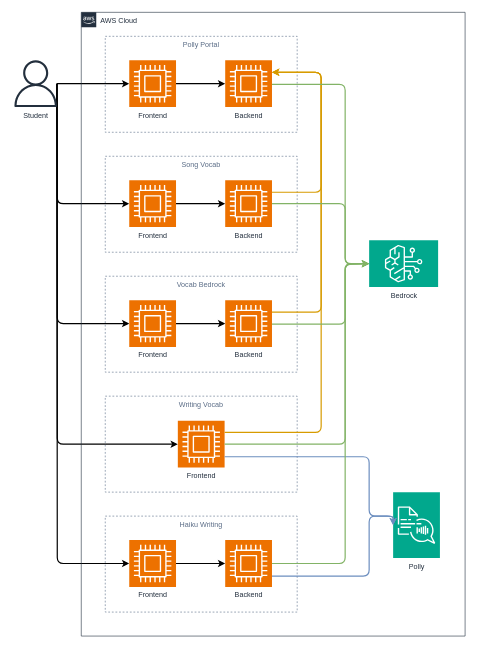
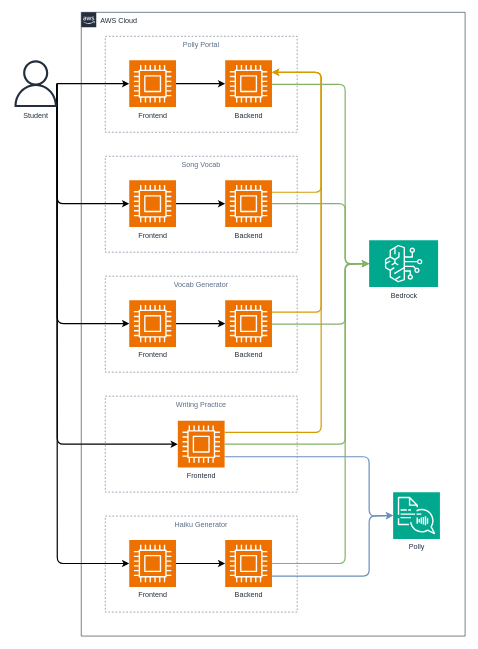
node "Vocab Bedrock": label "Vocab Bedrock" -> "Vocab Generator"
node "Writing Vocab": label "Writing Vocab" -> "Writing Practice"
node "Haiku Writing": label "Haiku Writing" -> "Haiku Generator"
node "Polly": size 47x66 -> 47x47
